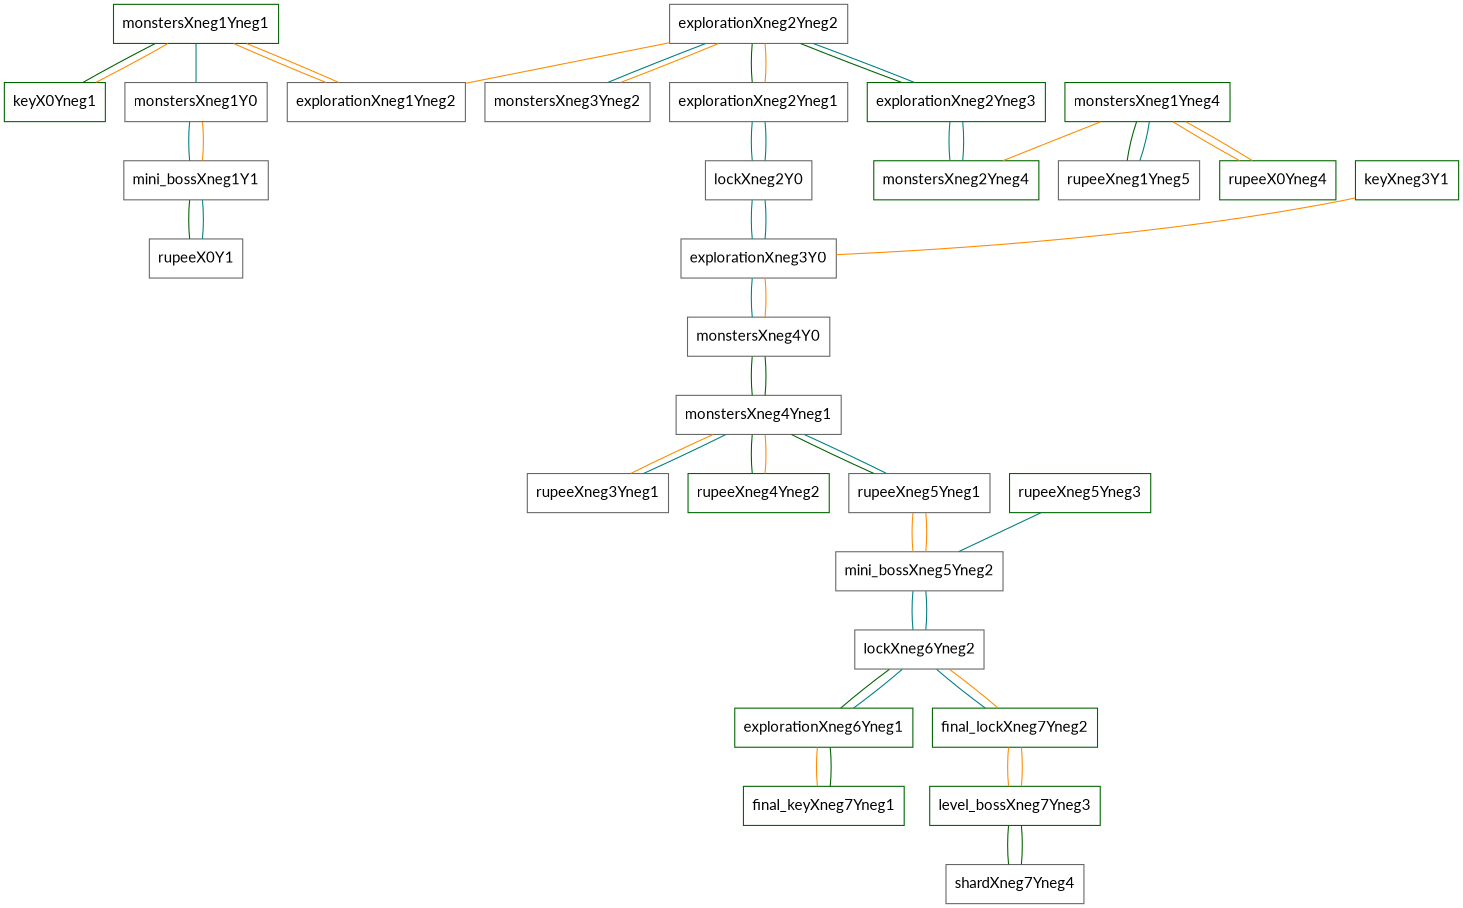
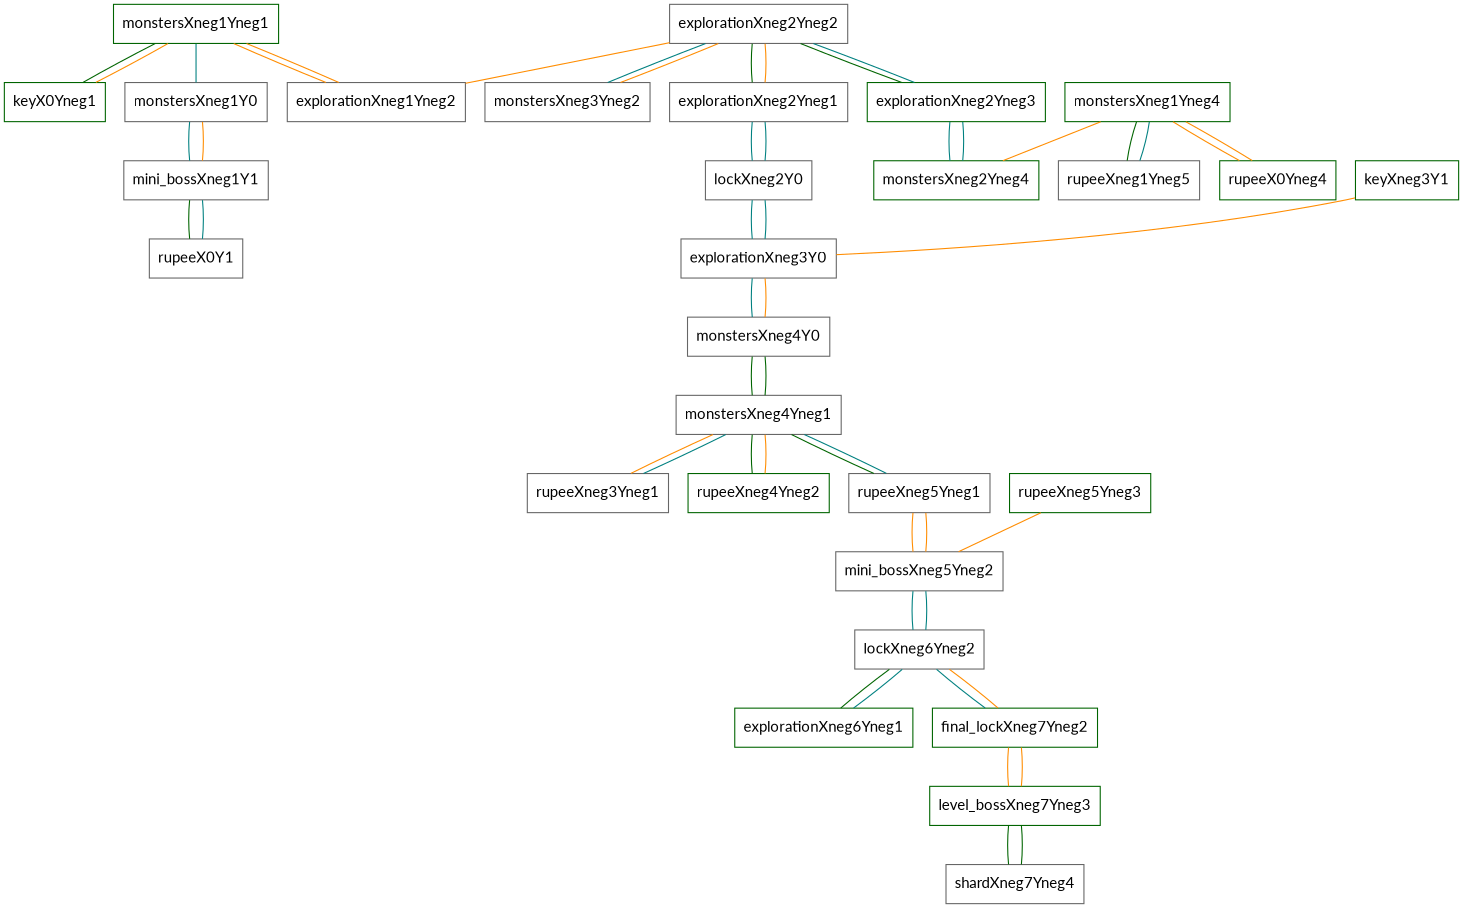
edge "rupeeXneg5Yneg3" -- "mini_bossXneg5Yneg2": color teal -> darkorange
node "final_keyXneg7Yneg1": removed
